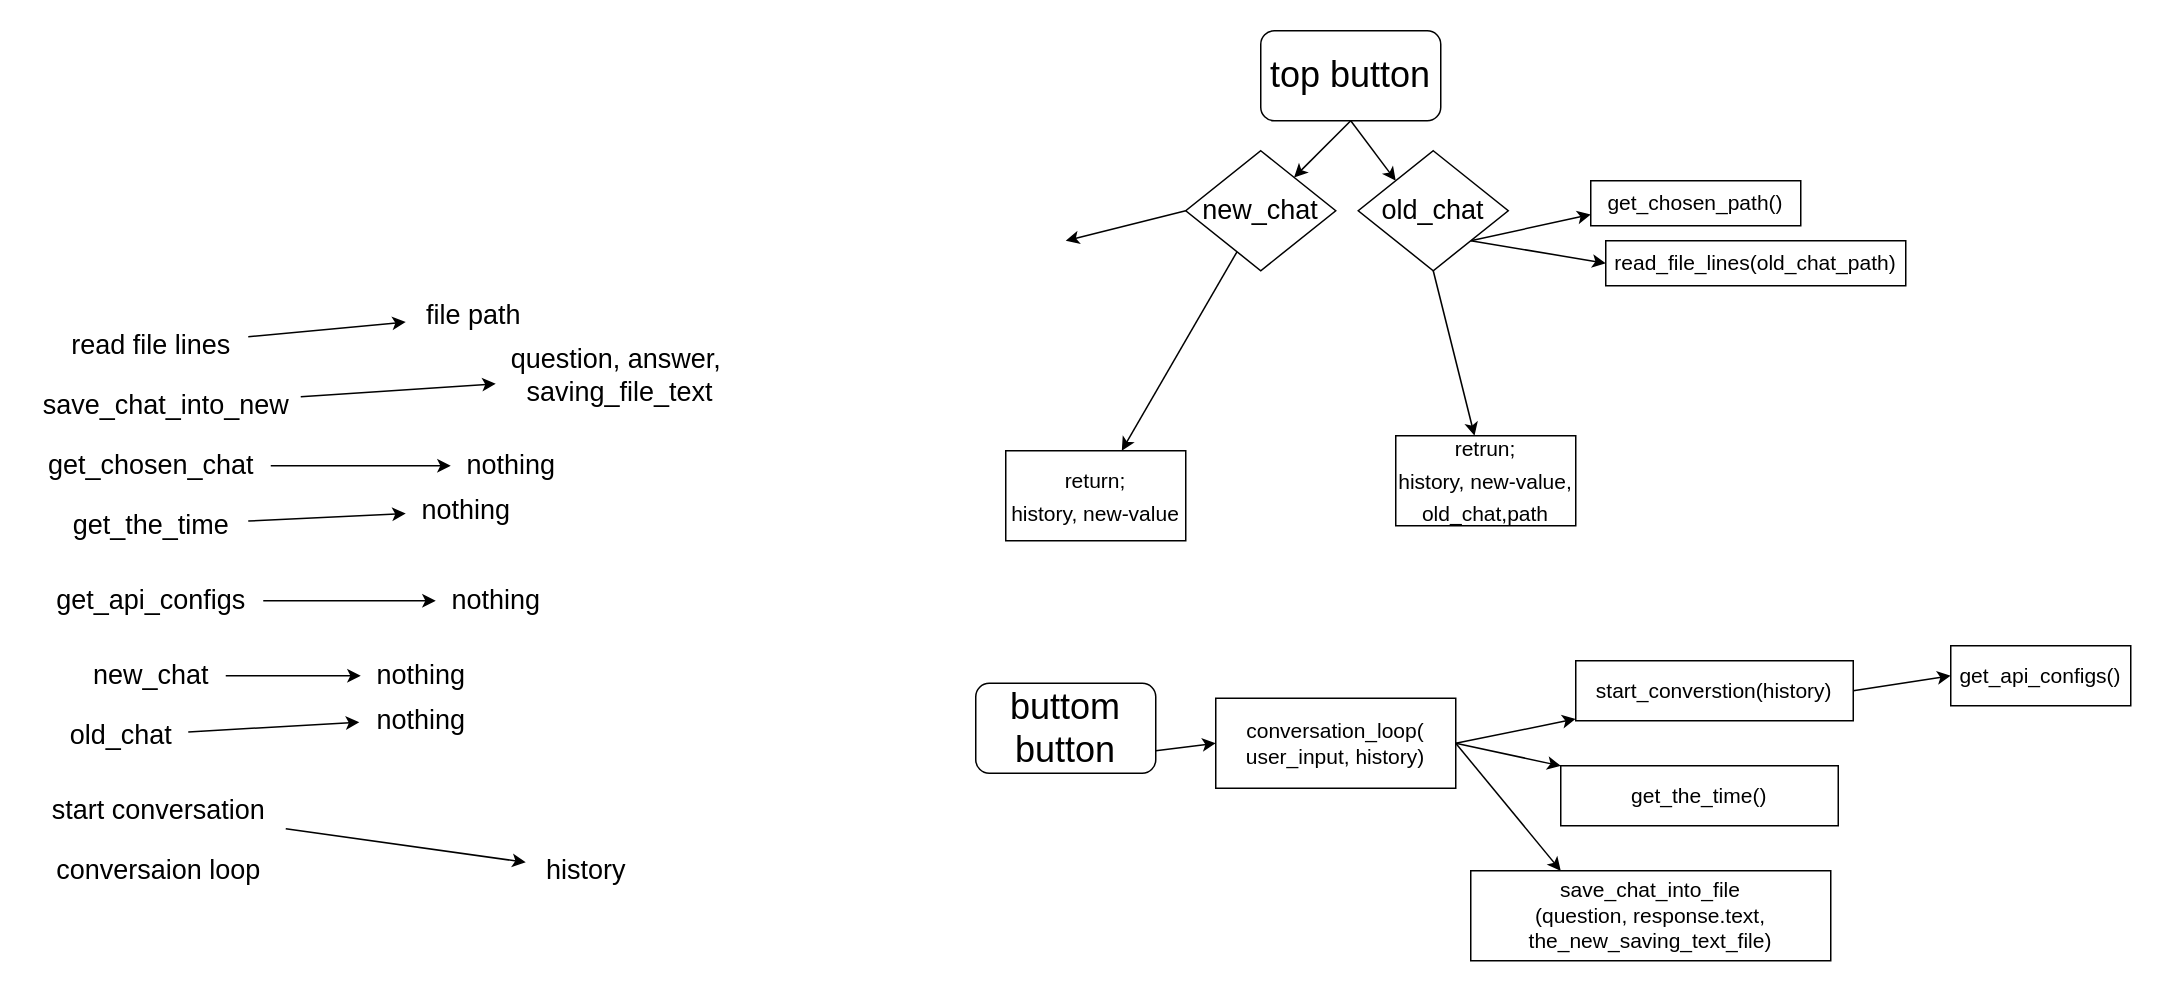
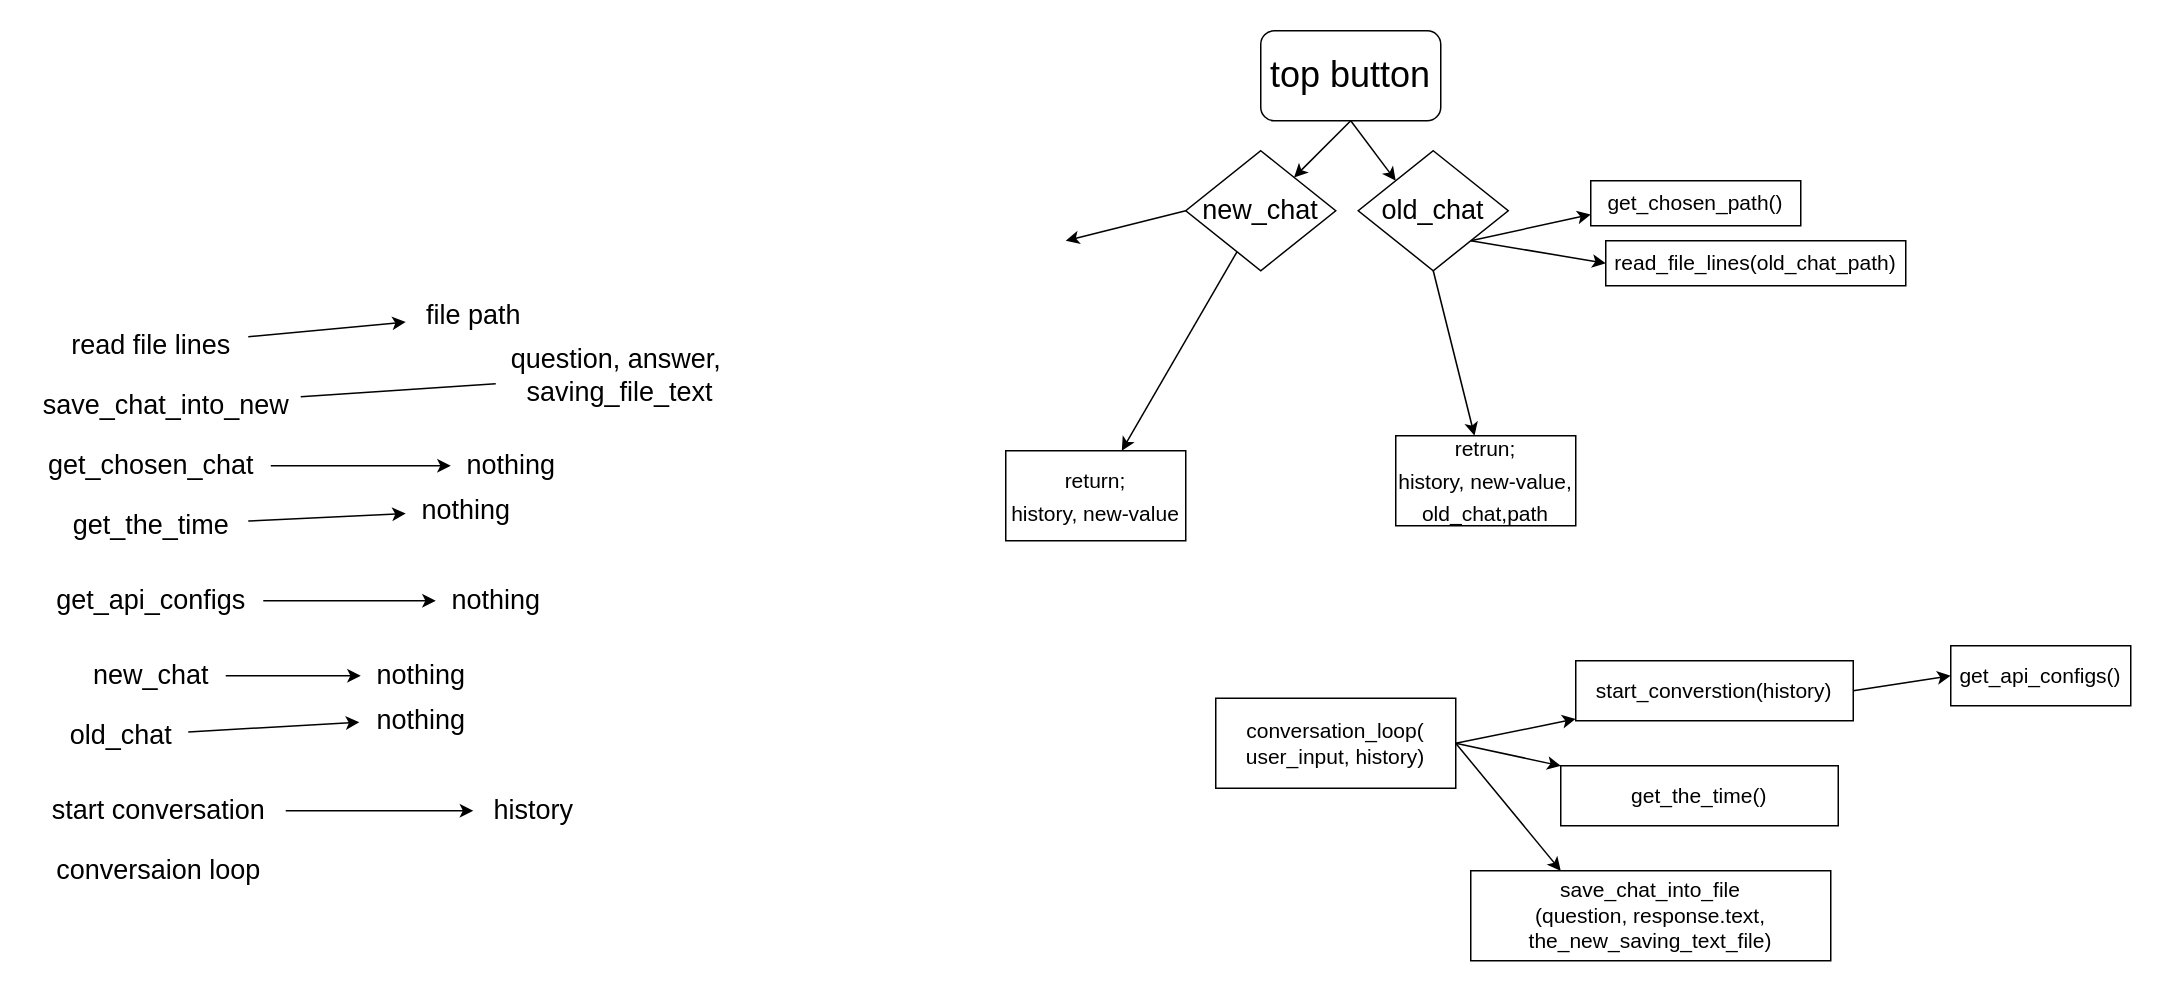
edge "save_chat_into_new" -> "question, answer, saving_file_text": arrowhead classic -> none
node "buttom button": removed
edge "buttom button" -> "conversation_loop( user_input, history)": removed
node "history": moved (586, 871) -> (533, 811)
